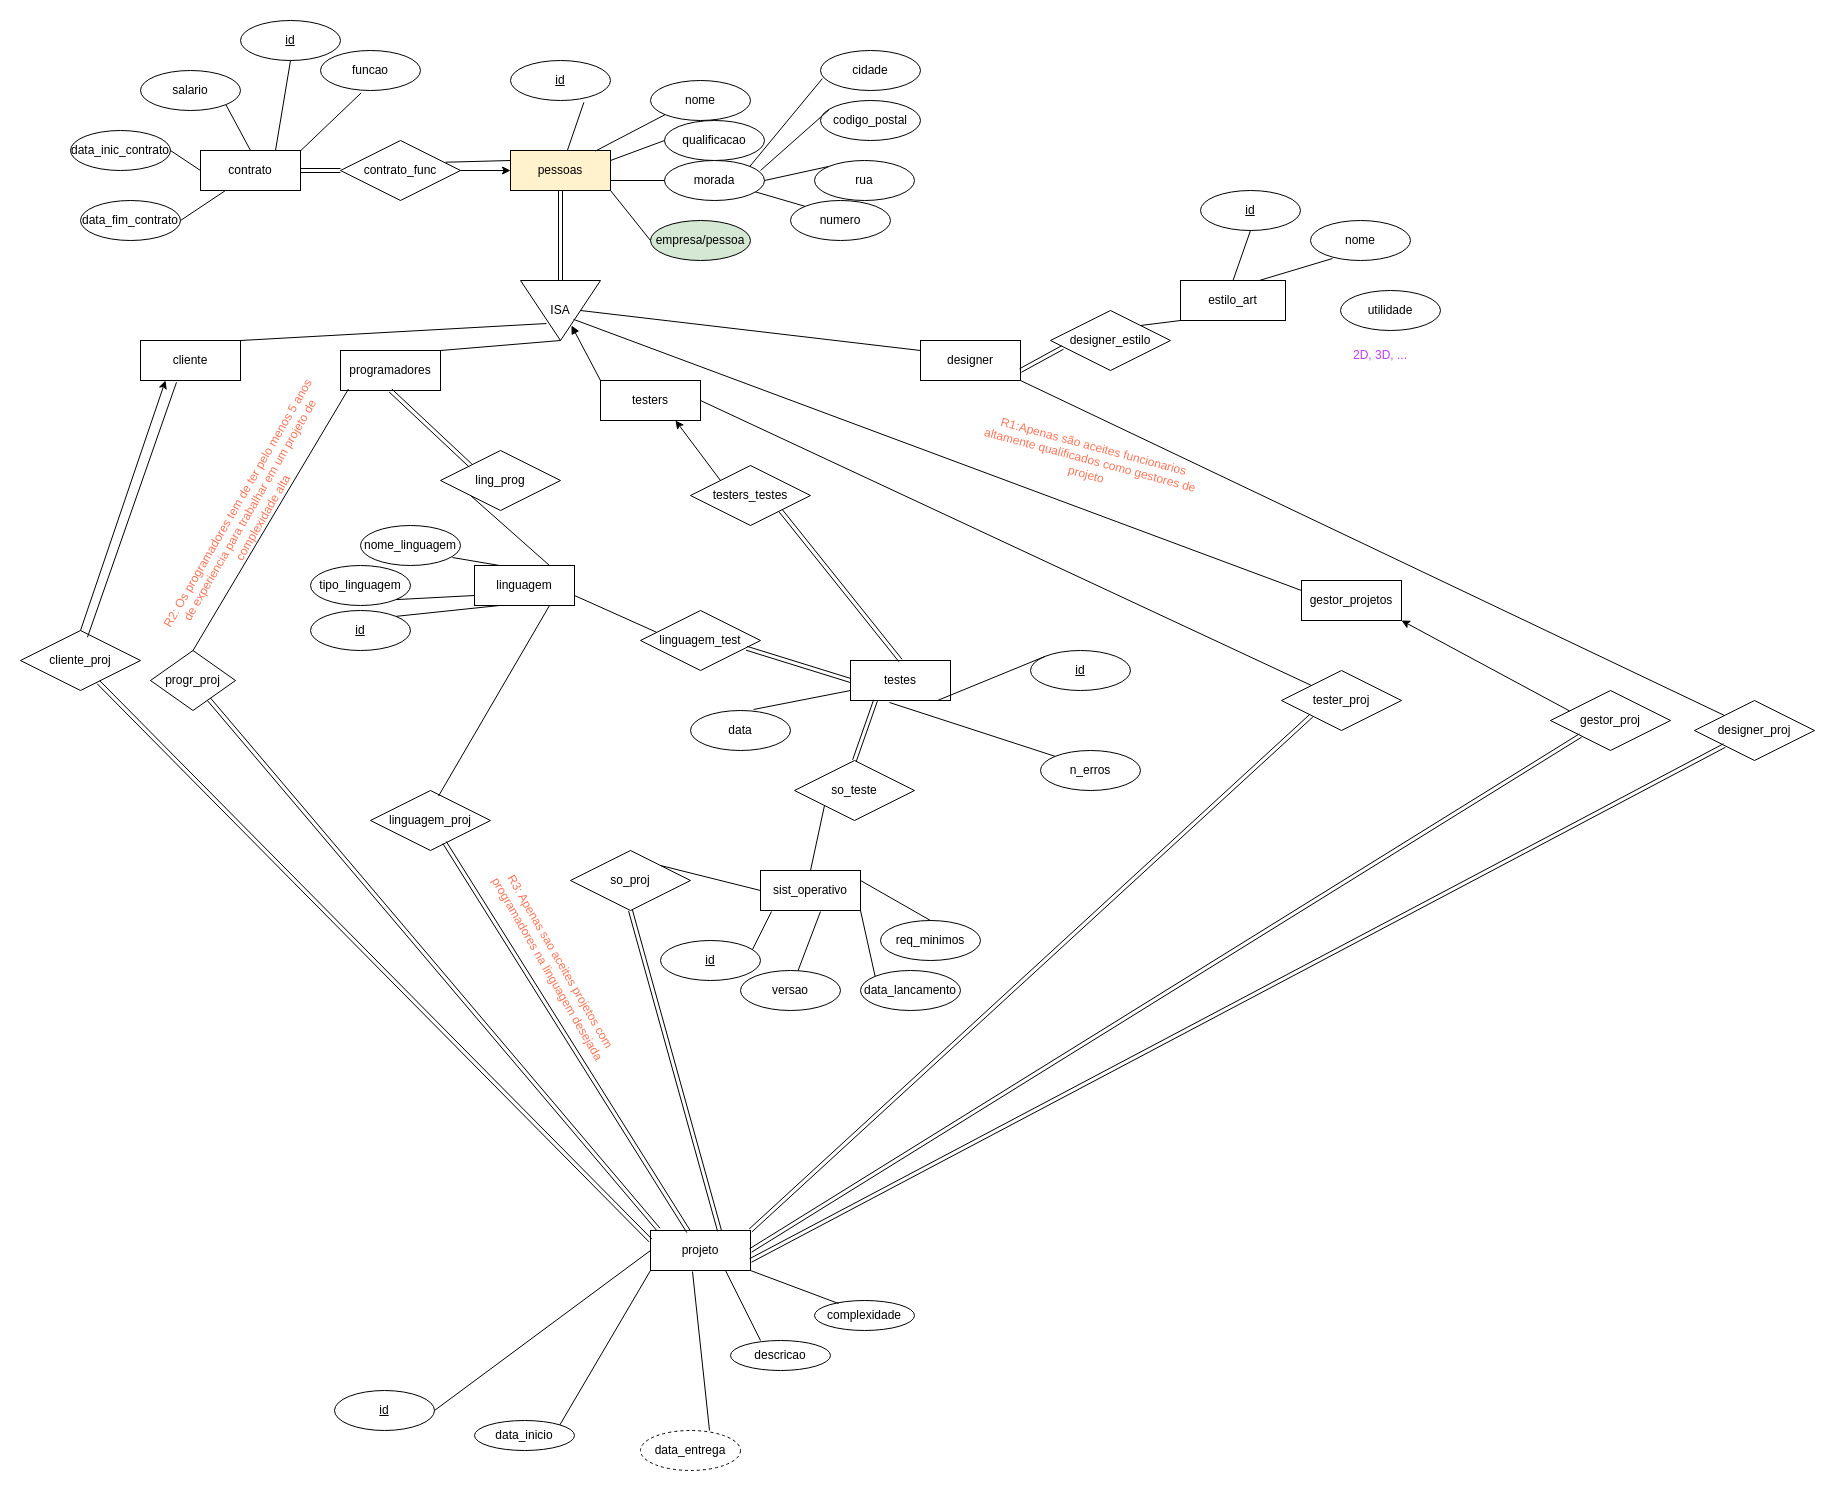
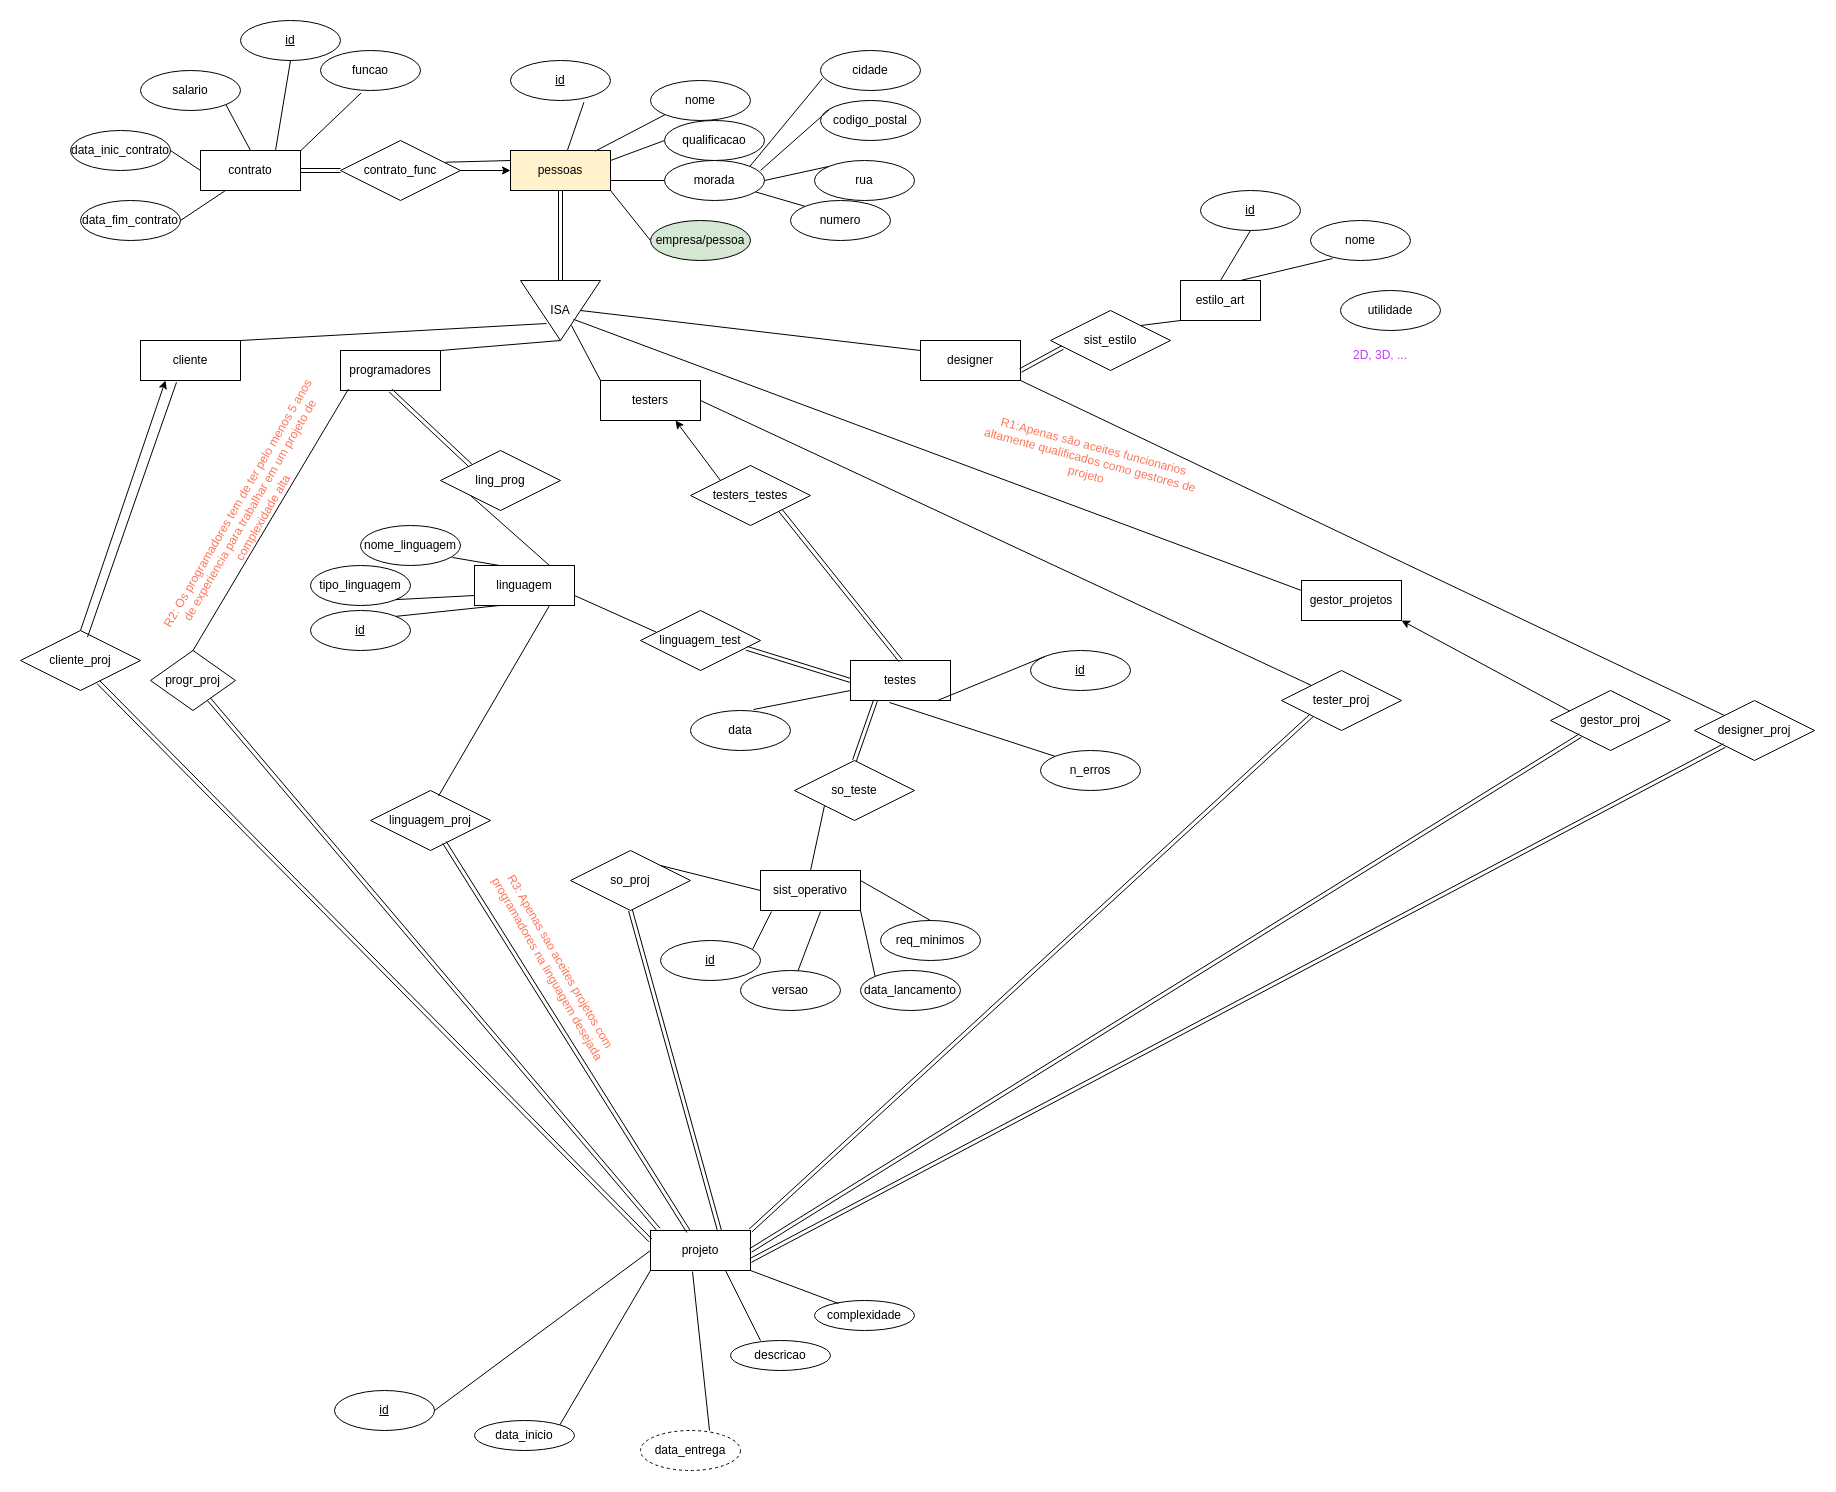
node "estilo_art": size 105x40 -> 80x40
edge "testers" -> "ISA": arrowhead block -> none
node "designer_estilo": label "designer_estilo" -> "sist_estilo"
